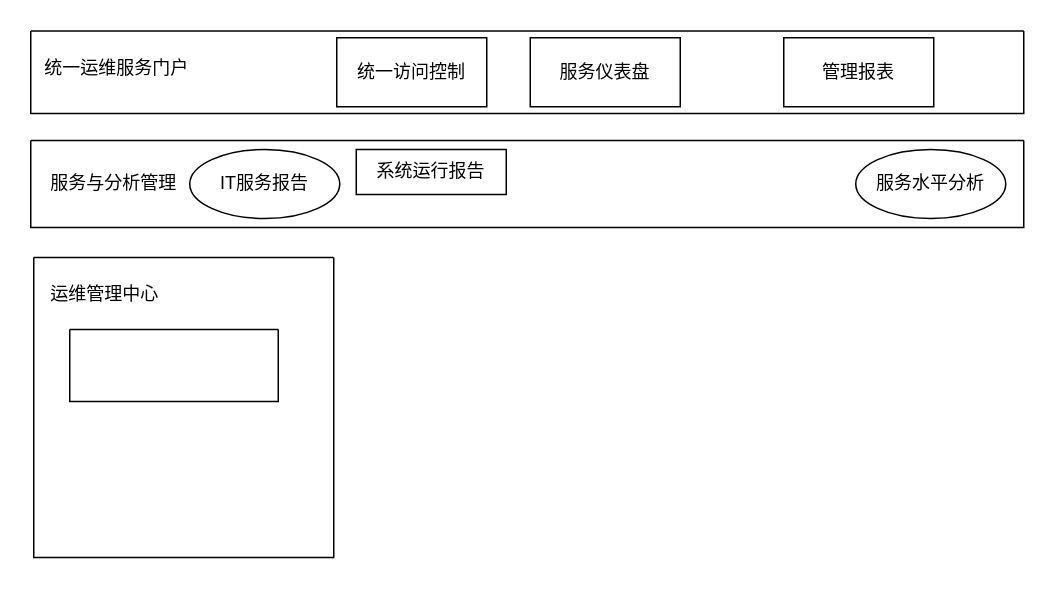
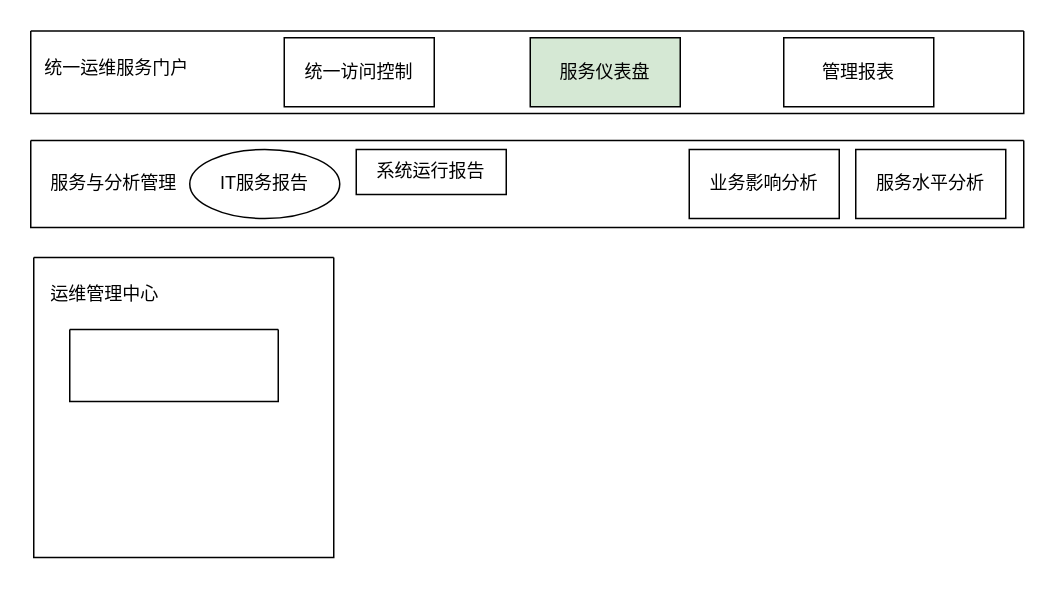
node "统一访问控制": moved (412, 72) -> (359, 72)
node "服务仪表盘": fillcolor #ffffff -> #d5e8d4
node "业务影响分析": added
node "服务水平分析": shape ellipse -> rectangle
